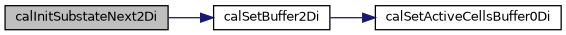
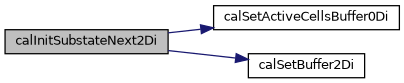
edge "calSetBuffer2Di" -> "calSetActiveCellsBuffer0Di": now "calInitSubstateNext2Di" -> "calSetActiveCellsBuffer0Di"
